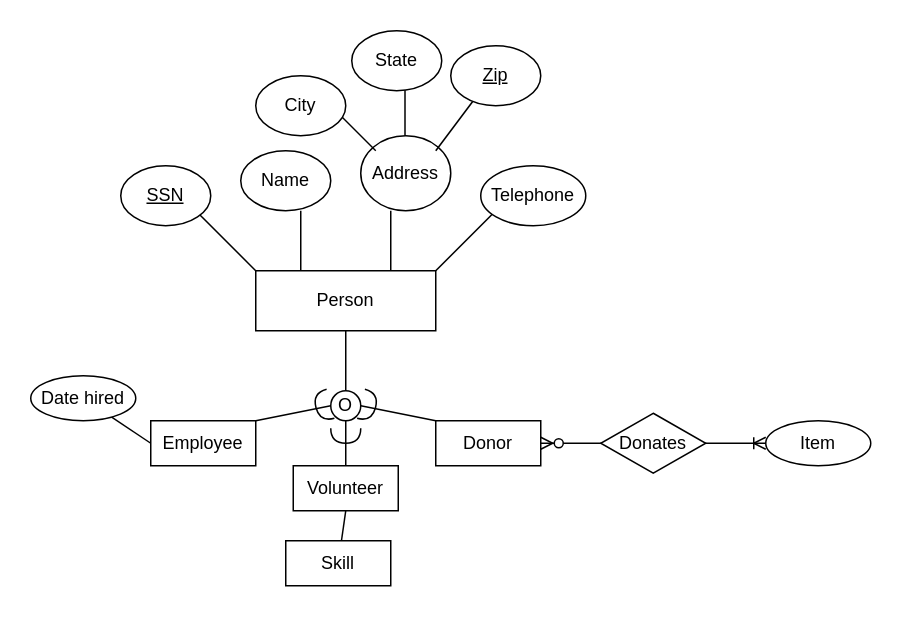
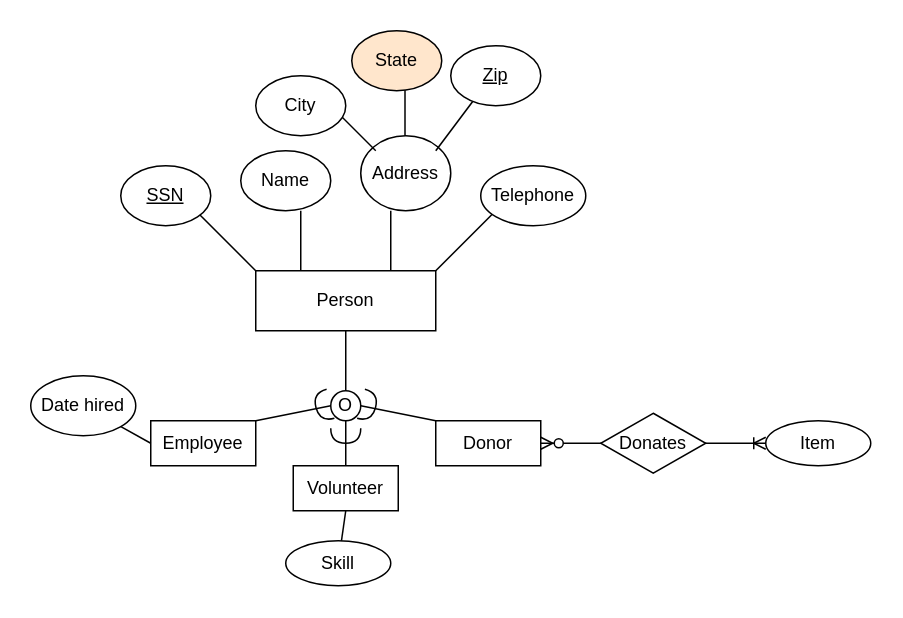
node "State": fillcolor #ffffff -> #ffe6cc
node "Date hired": size 105x45 -> 105x60
node "Skill": shape rectangle -> ellipse
